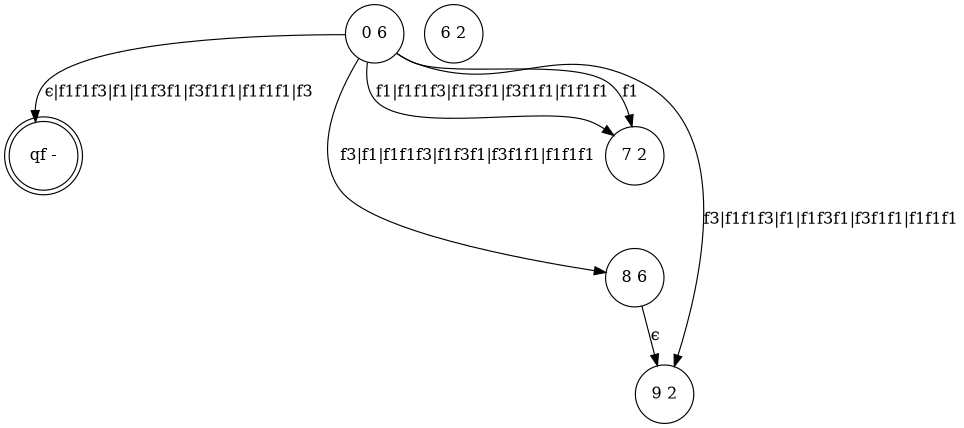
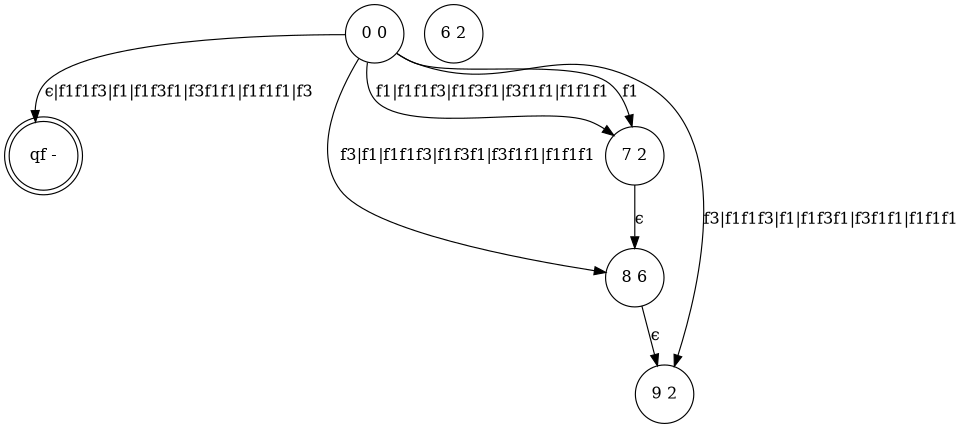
node "0 6": label "0 6" -> "0 0"
edge "7 2" -> "8 6": added, label "ϵ"
